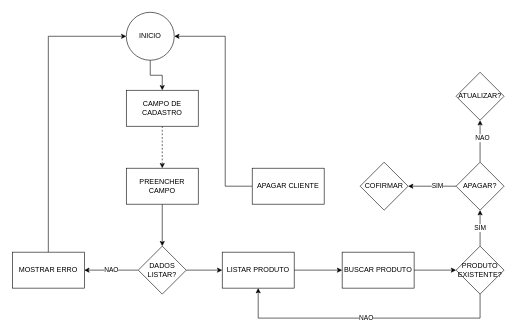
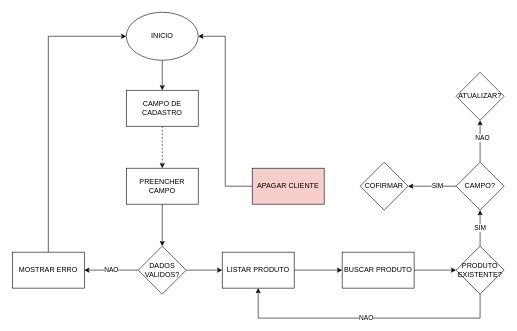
node "INICIO": size 48x48 -> 72x48
node "APAGAR CLIENTE": fillcolor #ffffff -> #f8cecc
node "APAGAR?": label "APAGAR?" -> "CAMPO?"
node "DADOS LISTAR?": label "DADOS LISTAR?" -> "DADOS VALIDOS?"
